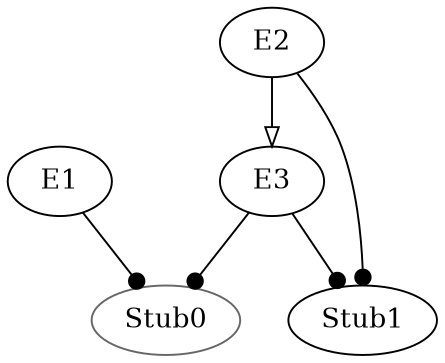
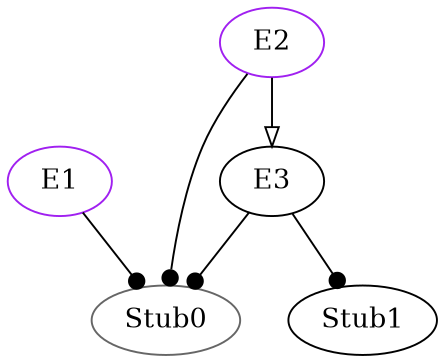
node "E2": color black -> purple
edge "E2" -> "Stub1": now "E2" -> "Stub0"
node "E1": color black -> purple
